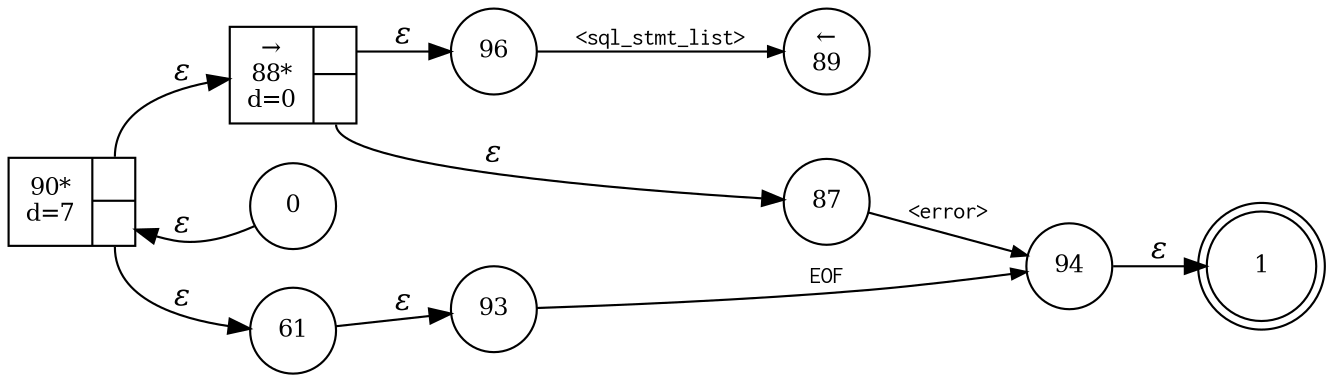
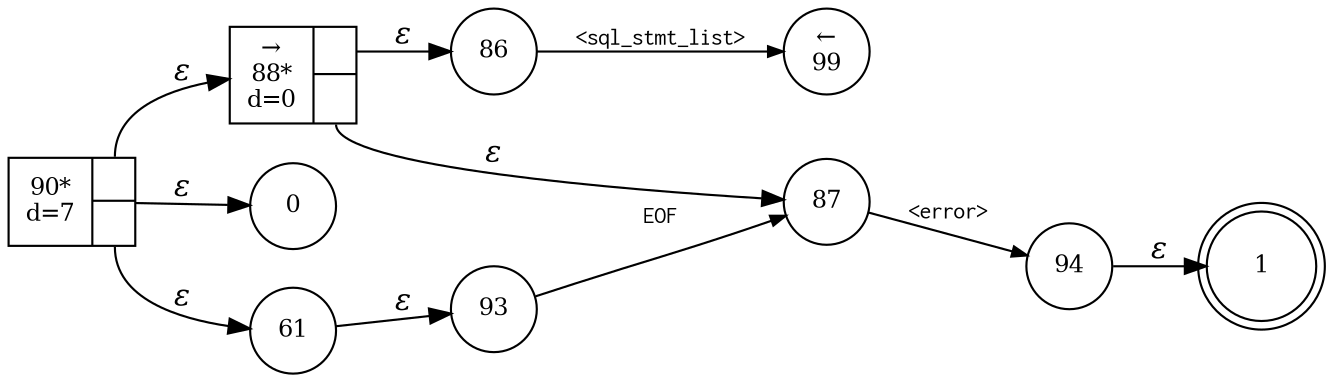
node "96": label "96" -> "86"
node "← 89": label "← 89" -> "← 99"
edge "0" -> "90*": reversed
edge "93" -> "94": now "93" -> "87"
